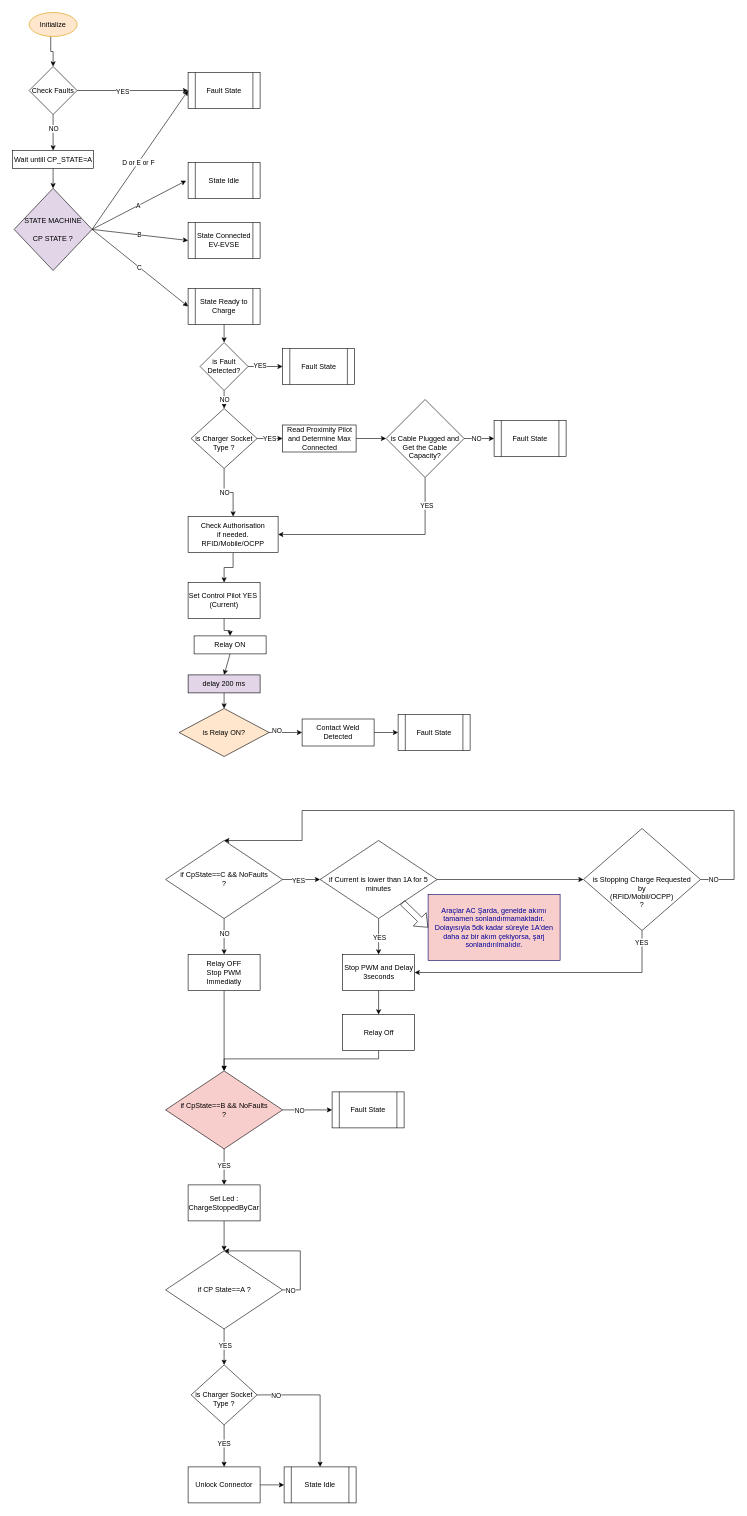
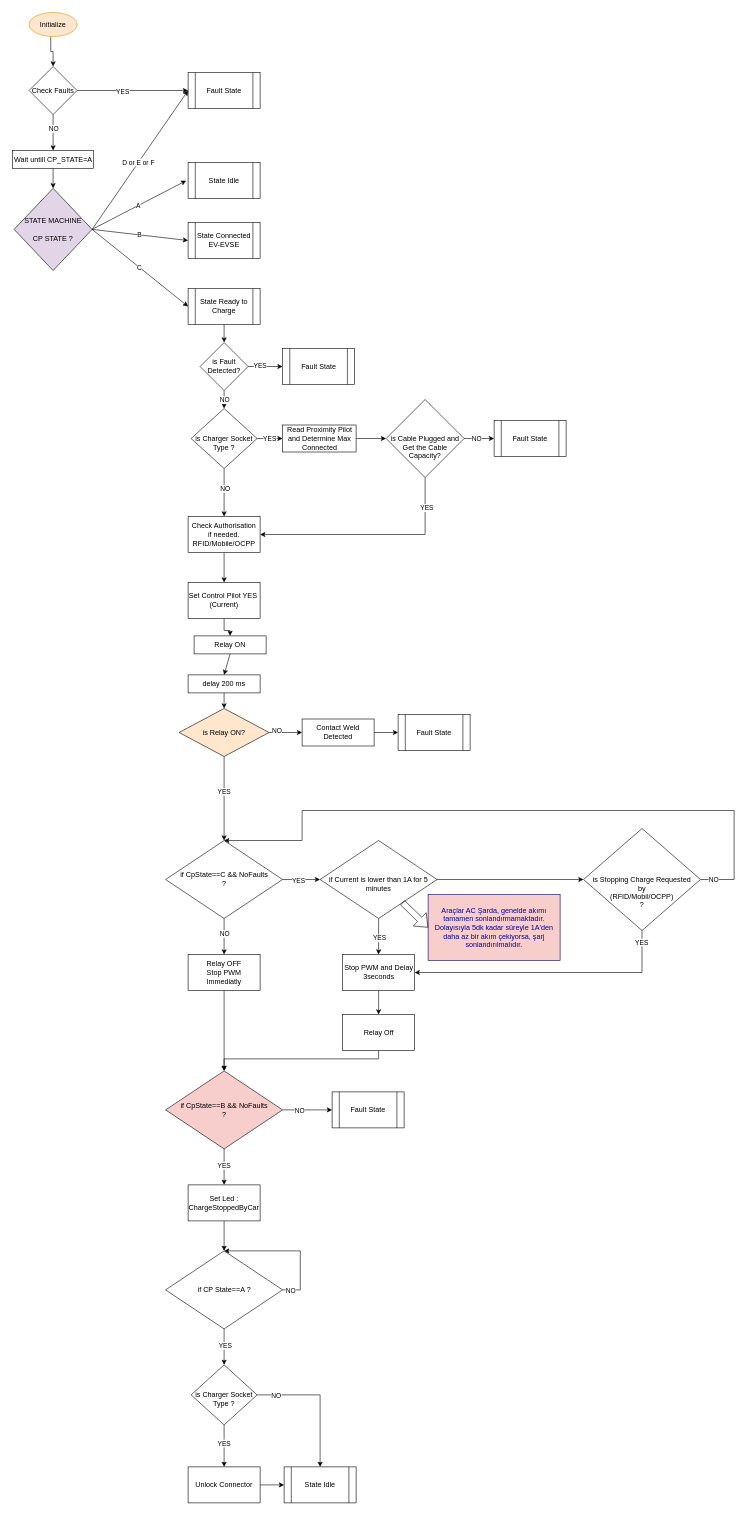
node "Check Authorisation if needed. RFID/Mobile/OCPP": size 90x36 -> 72x36
node "delay 200 ms": fillcolor #e1d5e7 -> #ffffff
edge "is Relay ON?" -> "if CpState==C && NoFaults ?": added, label "YES"
